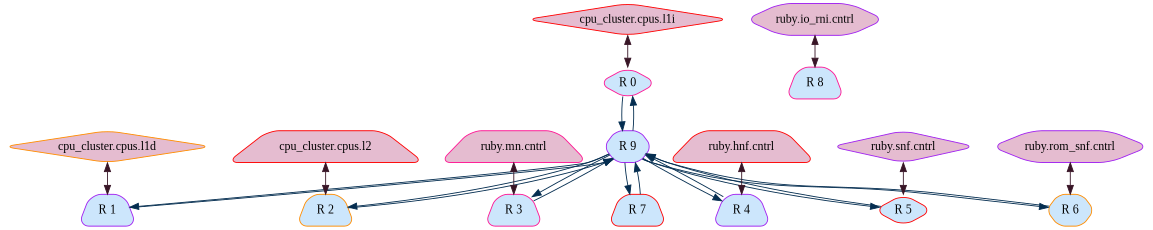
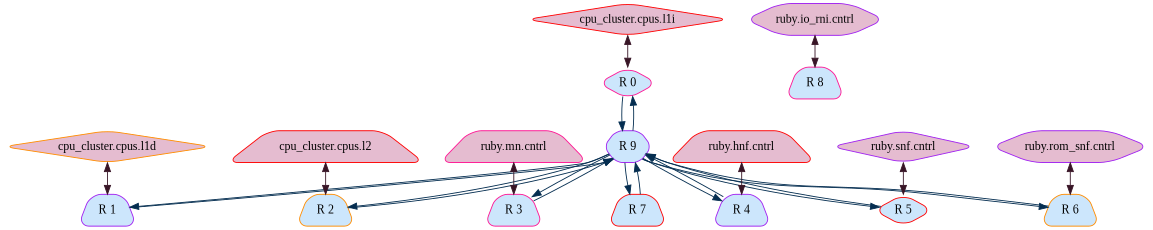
node "R 6": shape hexagon -> trapezium
